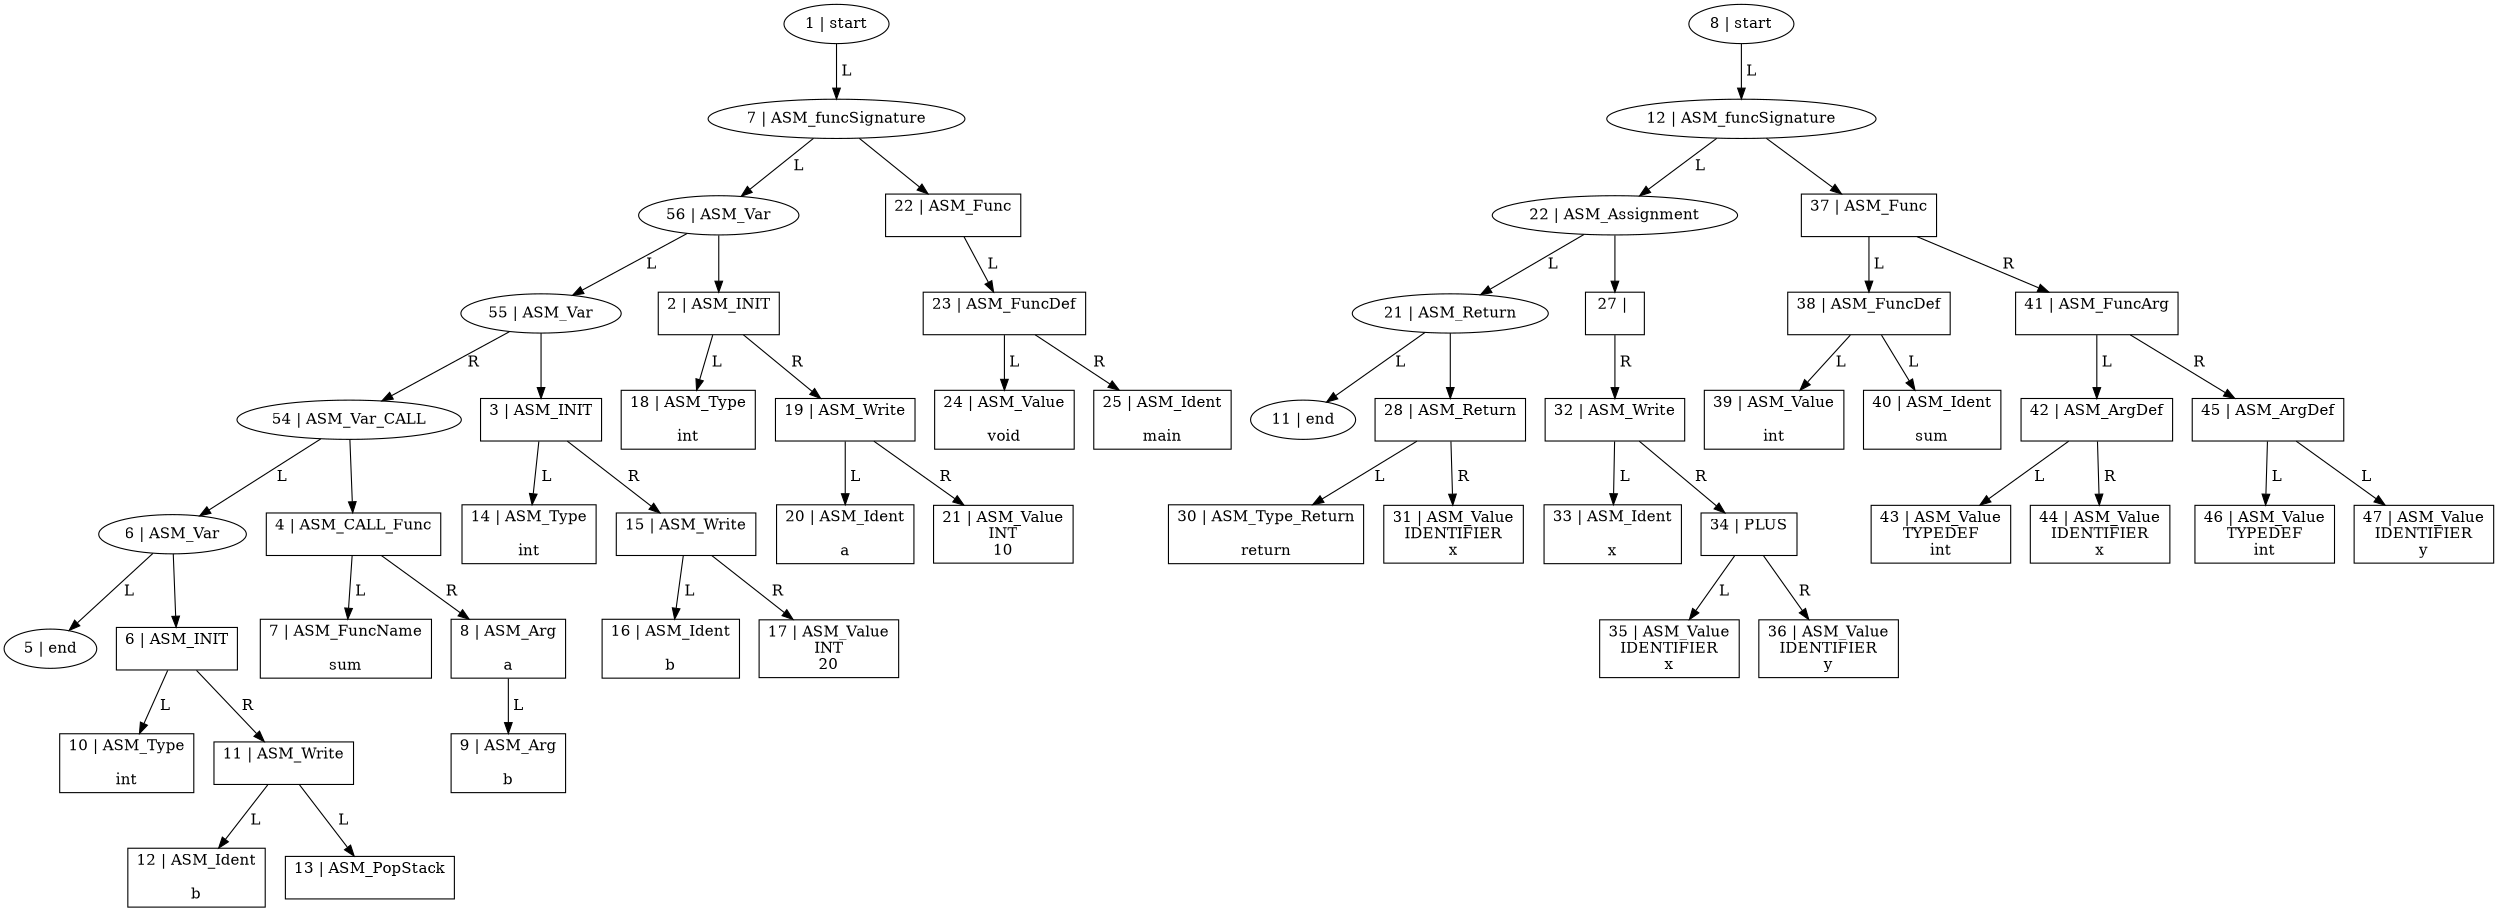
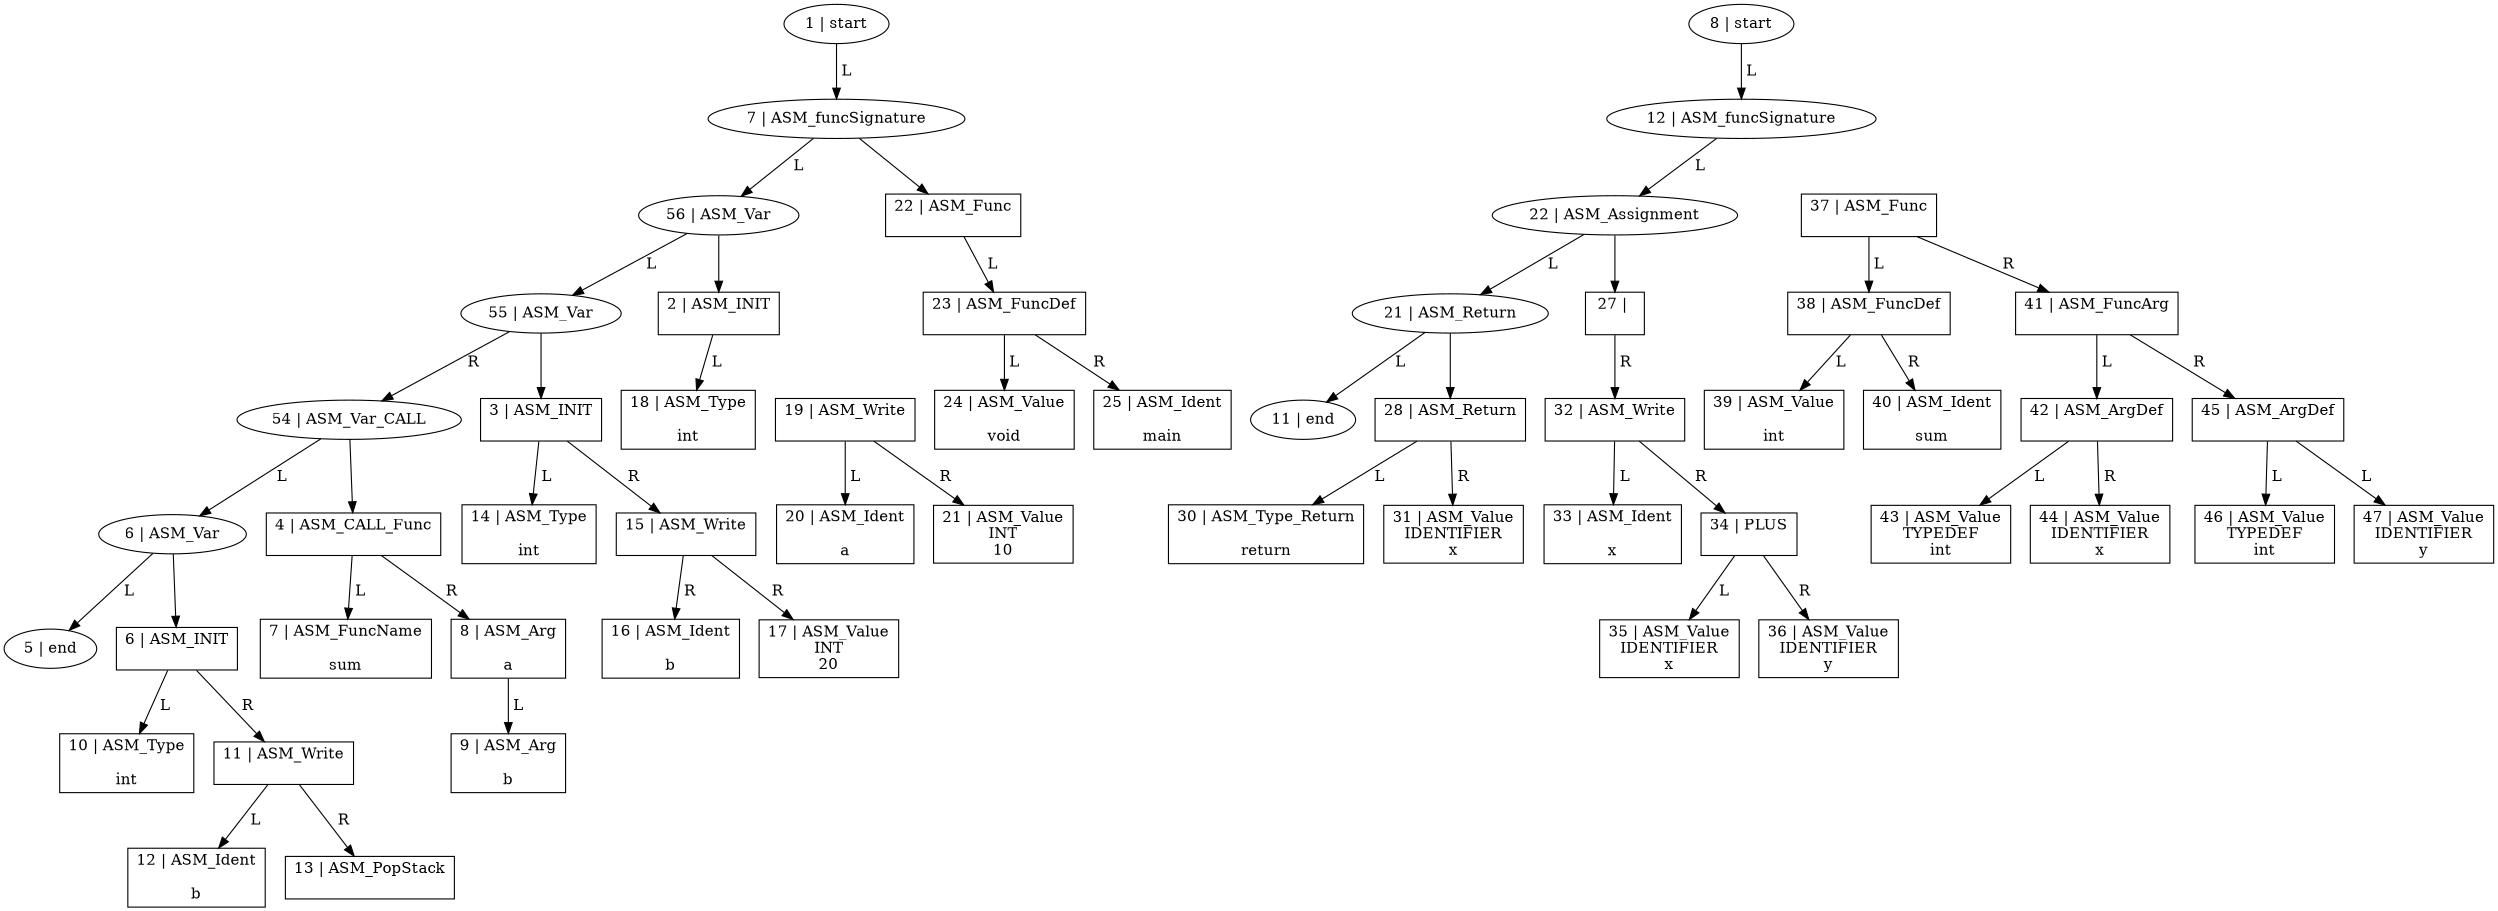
edge "12 | ASM_funcSignature" -> "37 | ASM_Func": removed
edge "2 | ASM_INIT" -> "19 | ASM_Write": removed, label "R"
edge "38 | ASM_FuncDef" -> "40 | ASM_Ident sum": label " L " -> " R "
edge "15 | ASM_Write" -> "16 | ASM_Ident b": label " L " -> " R "
edge "11 | ASM_Write" -> "13 | ASM_PopStack": label " L " -> " R "
